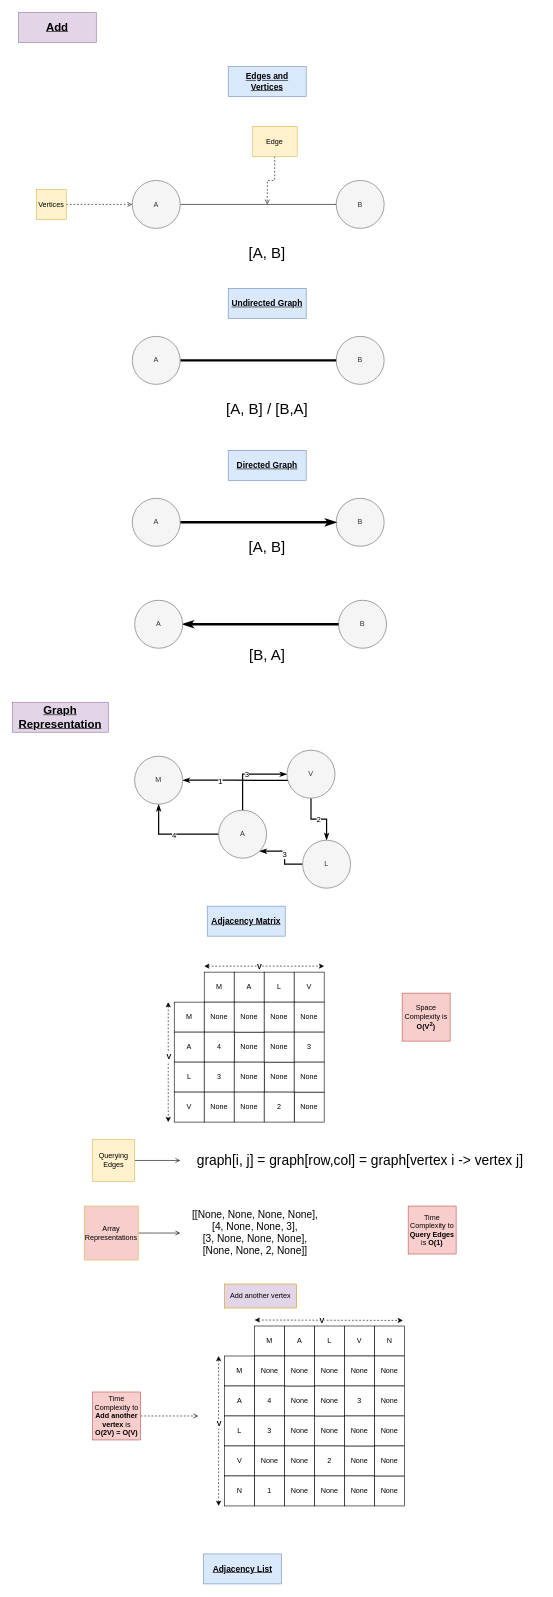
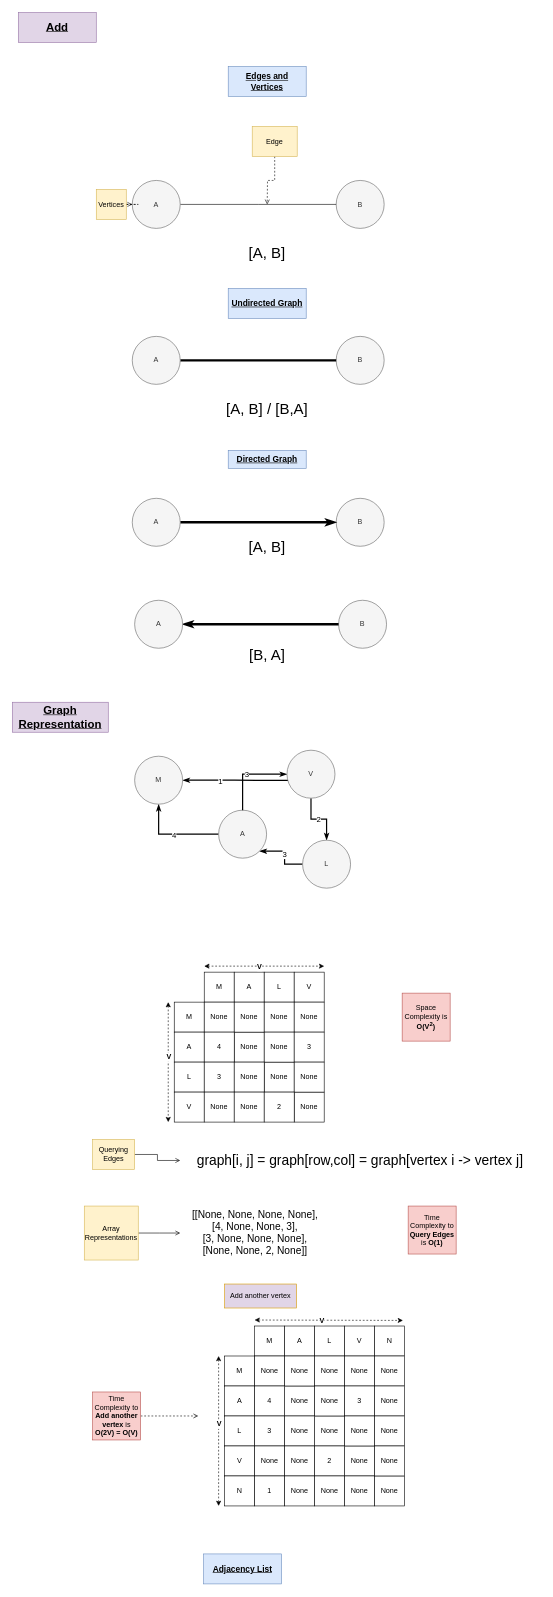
node "Vertices": moved (51, 204) -> (111, 204)
node "Directed Graph": size 78x30 -> 78x18
node "Adjacency Matrix": removed
node "Querying Edges": size 42x42 -> 42x30
node "Array Representations": fillcolor #f8cecc -> #fff2cc
